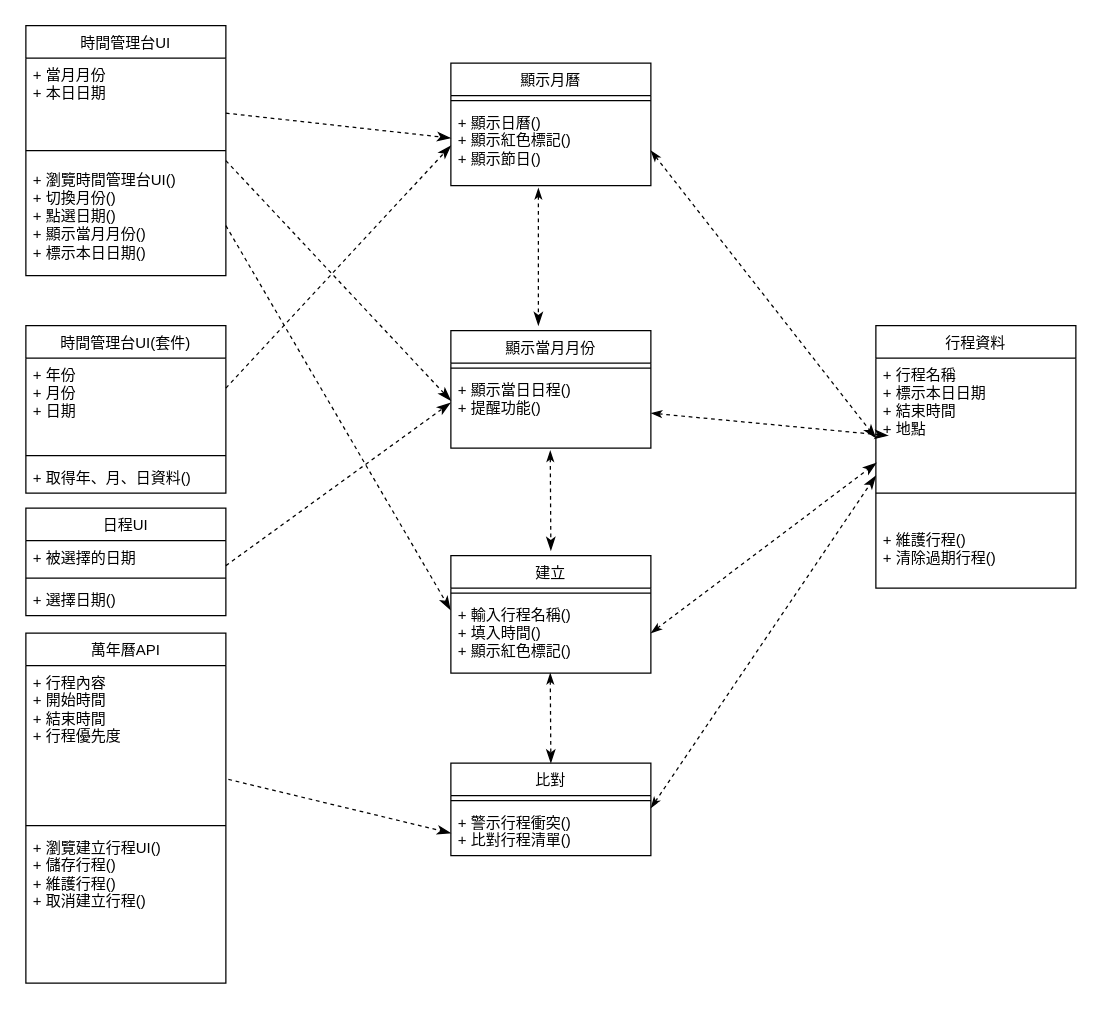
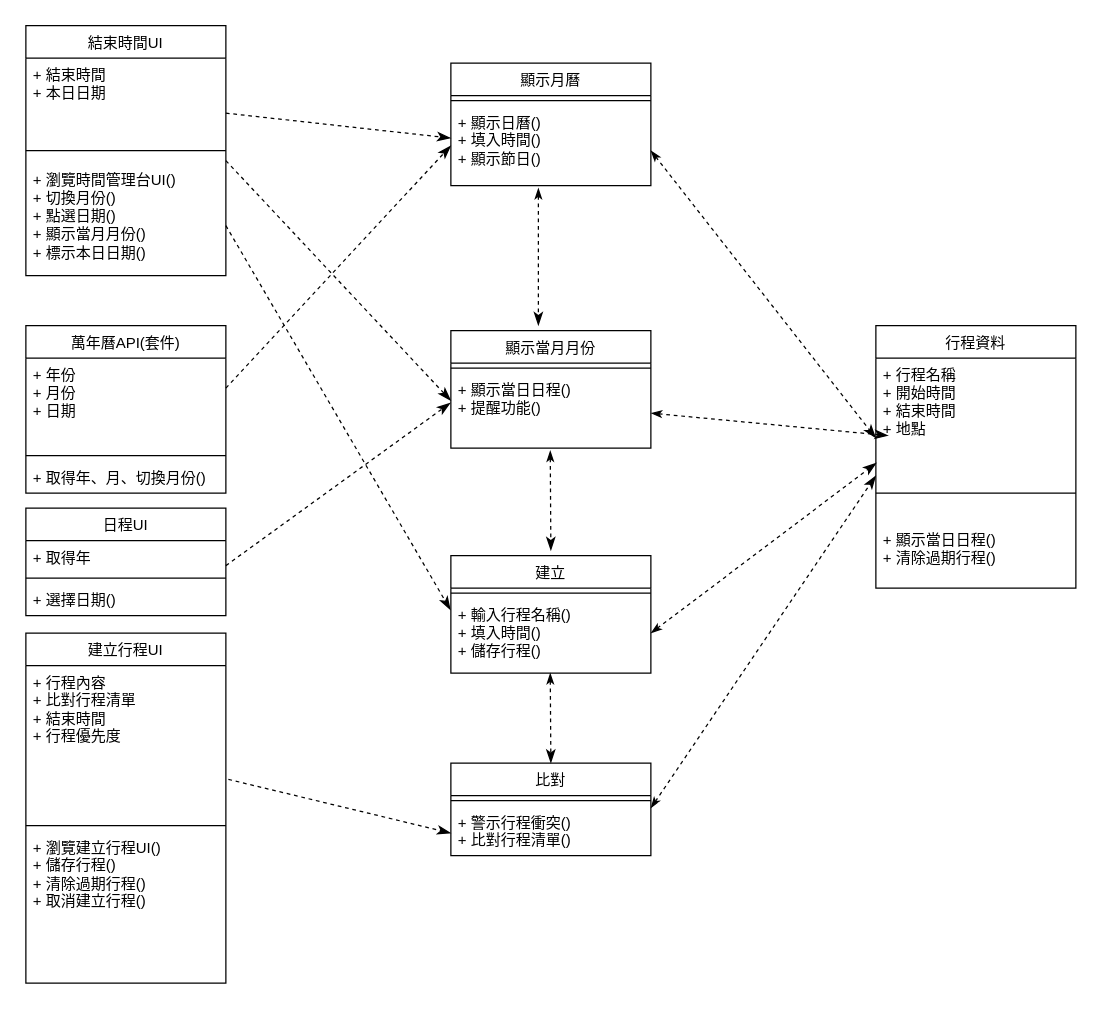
node "時間管理台UI": label "時間管理台UI" -> "結束時間UI"
node "+ 當月月份 + 本日日期": label "+ 當月月份 + 本日日期" -> "+ 結束時間 + 本日日期"
node "+ 顯示日曆() + 顯示紅色標記() + 顯示節日()": label "+ 顯示日曆() + 顯示紅色標記() + 顯示節日()" -> "+ 顯示日曆() + 填入時間() + 顯示節日()"
node "時間管理台UI(套件)": label "時間管理台UI(套件)" -> "萬年曆API(套件)"
node "+ 行程名稱 + 標示本日日期 + 結束時間 + 地點": label "+ 行程名稱 + 標示本日日期 + 結束時間 + 地點" -> "+ 行程名稱 + 開始時間 + 結束時間 + 地點"
node "+ 取得年、月、日資料()": label "+ 取得年、月、日資料()" -> "+ 取得年、月、切換月份()"
node "+ 維護行程() + 清除過期行程()": label "+ 維護行程() + 清除過期行程()" -> "+ 顯示當日日程() + 清除過期行程()"
node "+ 被選擇的日期": label "+ 被選擇的日期" -> "+ 取得年"
node "+ 輸入行程名稱() + 填入時間() + 顯示紅色標記()": label "+ 輸入行程名稱() + 填入時間() + 顯示紅色標記()" -> "+ 輸入行程名稱() + 填入時間() + 儲存行程()"
node "萬年曆API": label "萬年曆API" -> "建立行程UI"
node "+ 行程內容 + 開始時間 + 結束時間 + 行程優先度": label "+ 行程內容 + 開始時間 + 結束時間 + 行程優先度" -> "+ 行程內容 + 比對行程清單 + 結束時間 + 行程優先度"
node "+ 瀏覽建立行程UI() + 儲存行程() + 維護行程() + 取消建立行程()": label "+ 瀏覽建立行程UI() + 儲存行程() + 維護行程() + 取消建立行程()" -> "+ 瀏覽建立行程UI() + 儲存行程() + 清除過期行程() + 取消建立行程()"
